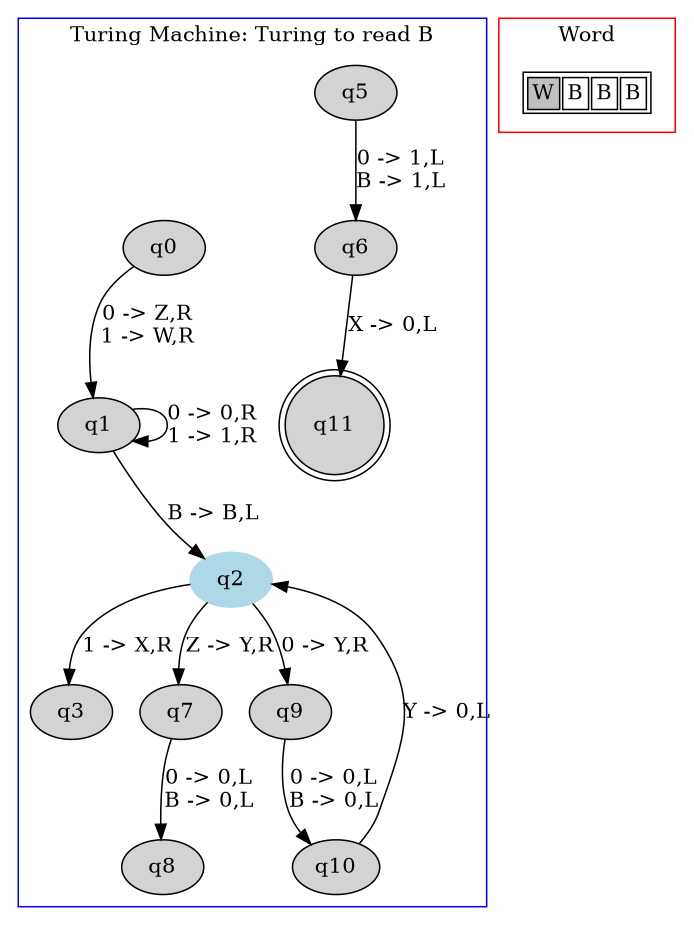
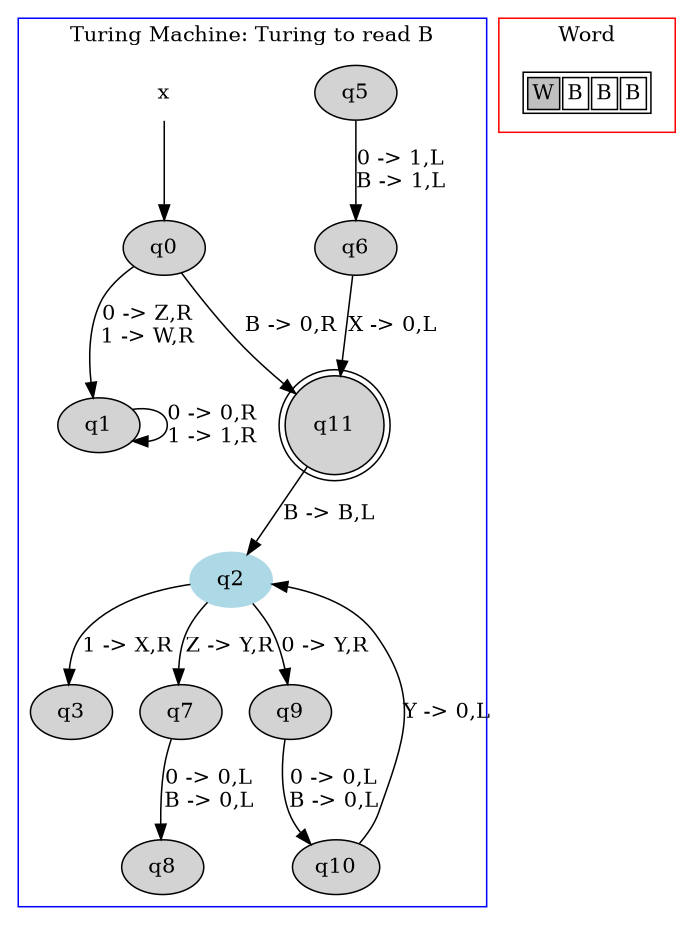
node "x": added
edge "q0" -> "q11": added, label "B -> 0,R"
edge "q1" -> "q2": now "q11" -> "q2"
